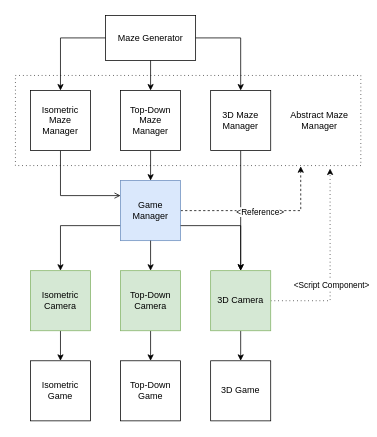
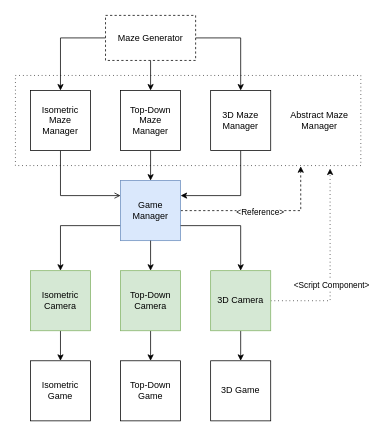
node "Maze Generator": style solid -> dashed
edge "3D Maze Manager" -> "3D Camera": now "3D Maze Manager" -> "Game Manager"
